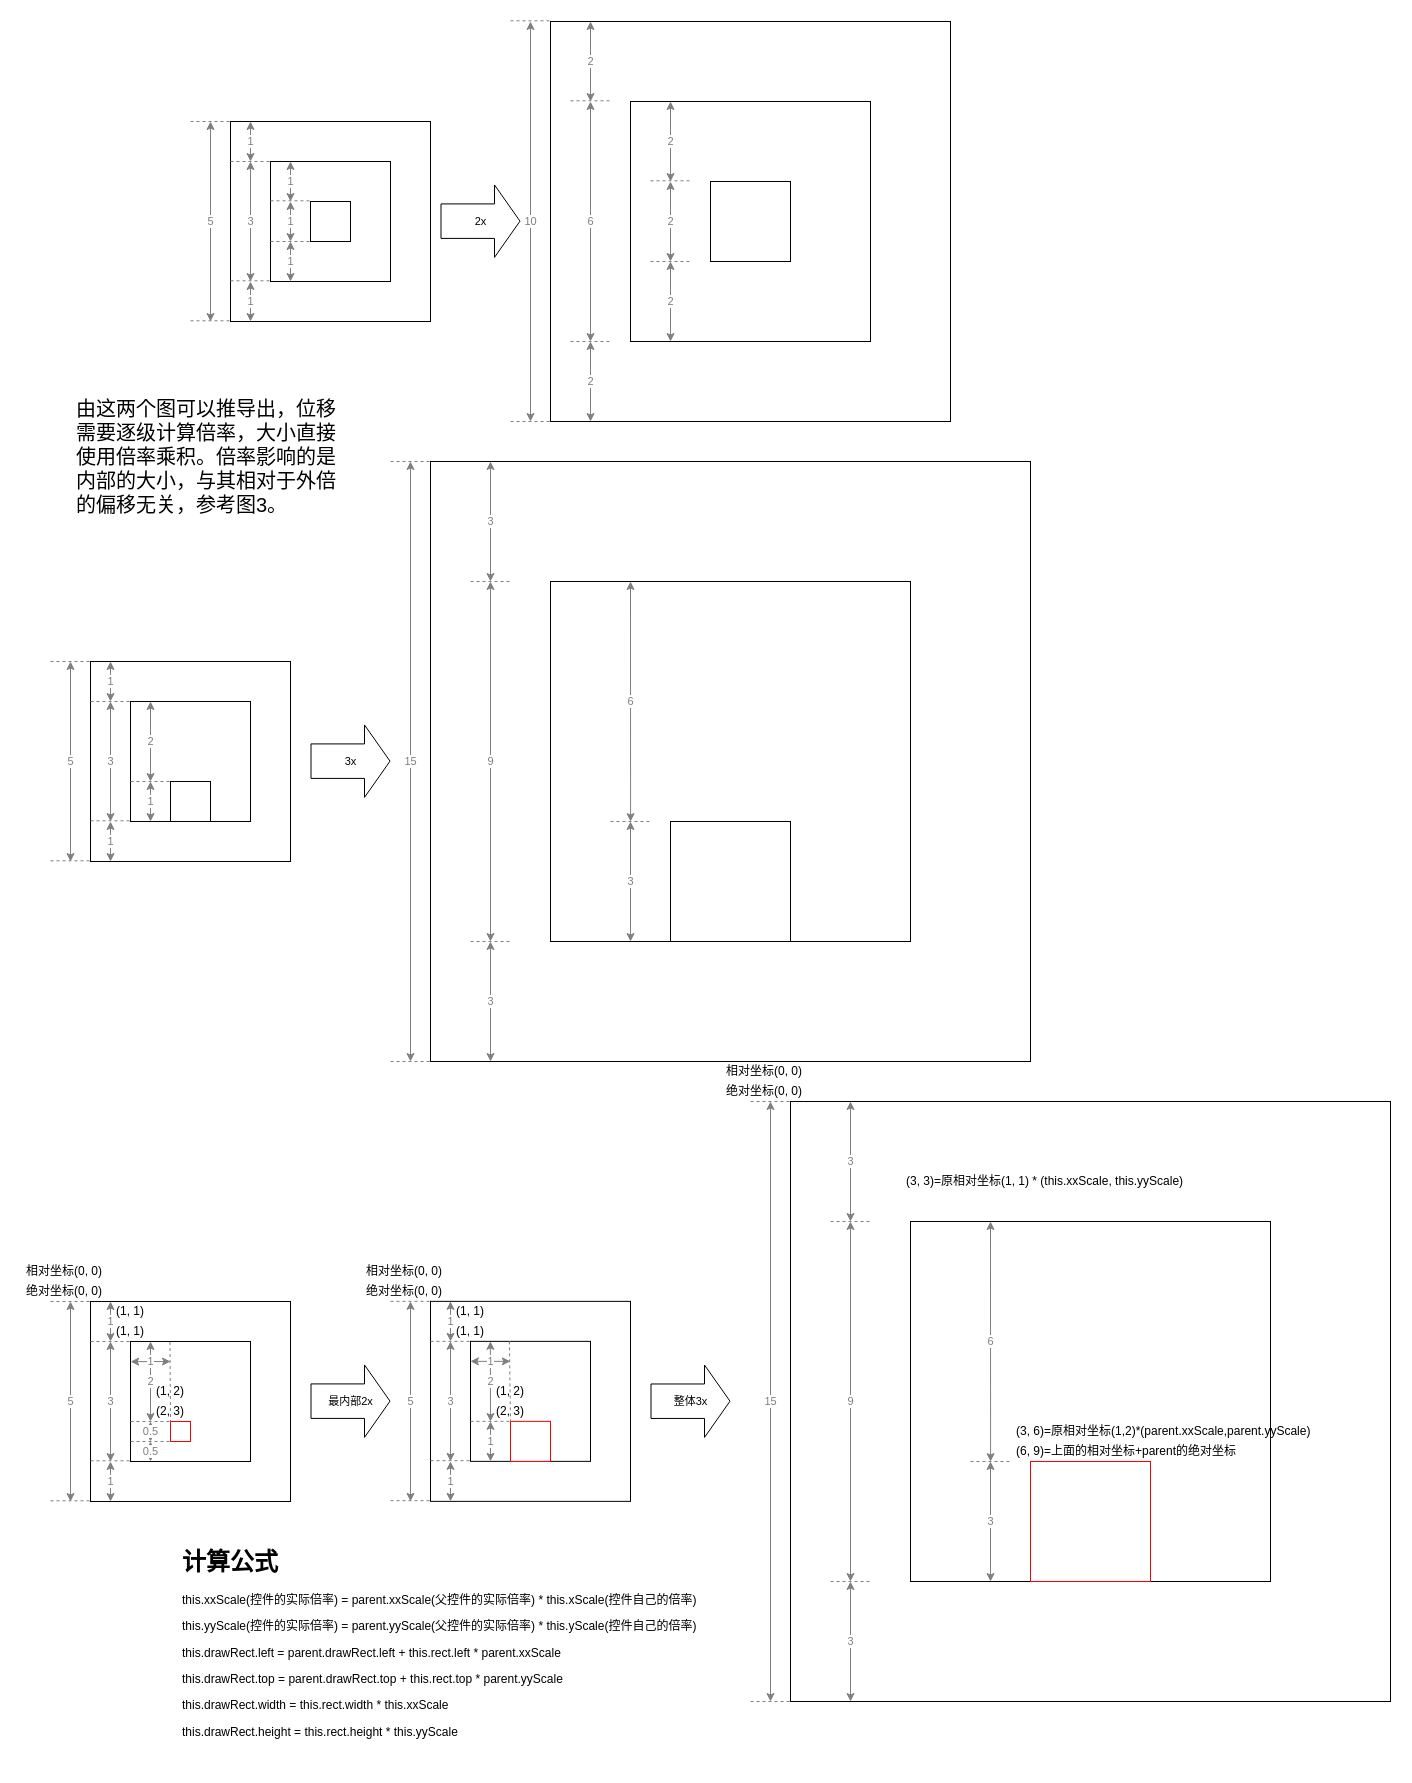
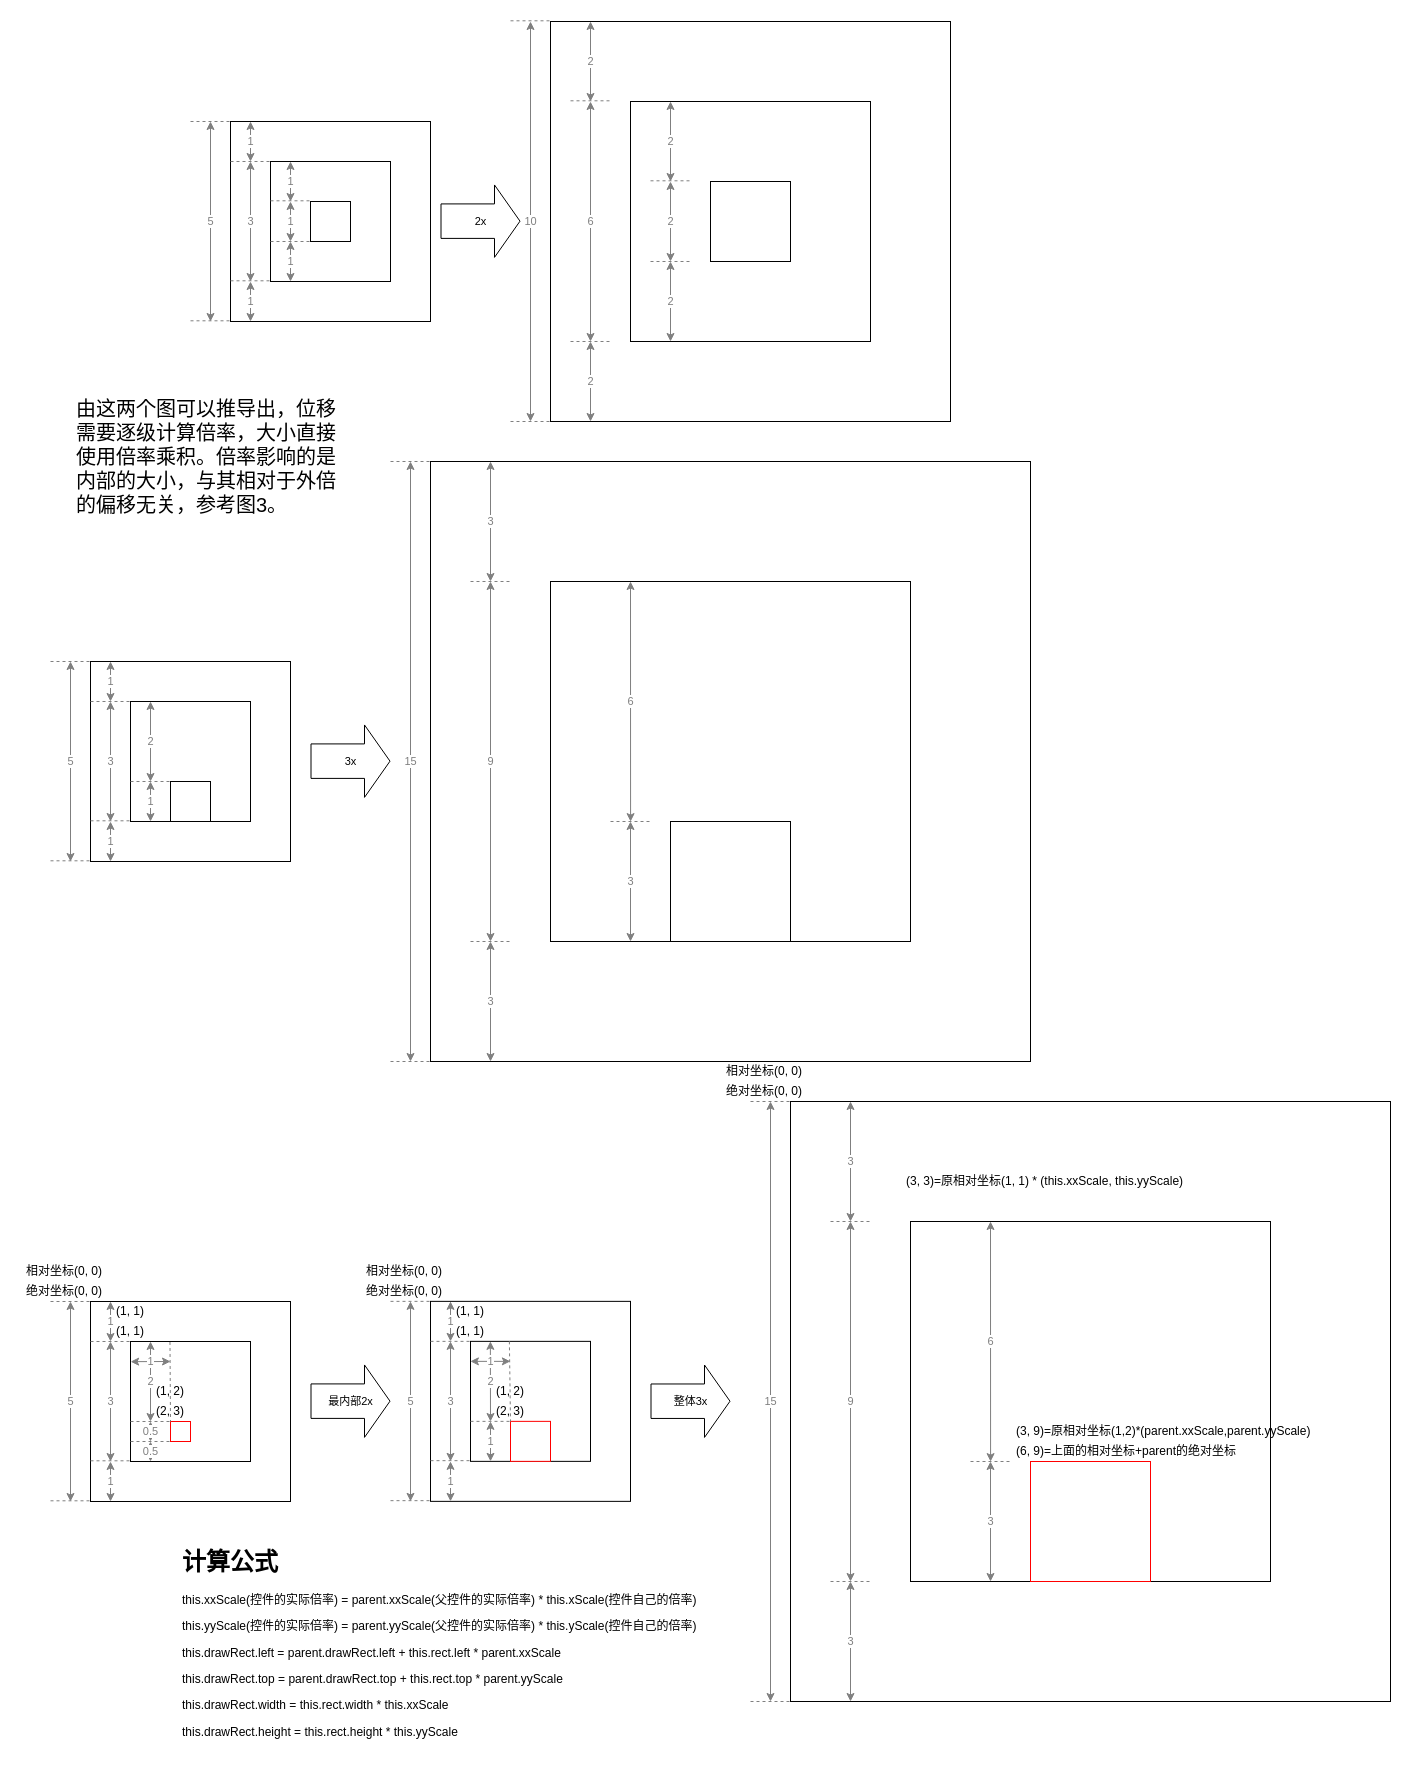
node "(3, 6)=原相对坐标(1,2)*(parent.xxScale,parent.yyScale)": label "(3, 6)=原相对坐标(1,2)*(parent.xxScale,parent.yyScale)" -> "(3, 9)=原相对坐标(1,2)*(parent.xxScale,parent.yyScale)"
